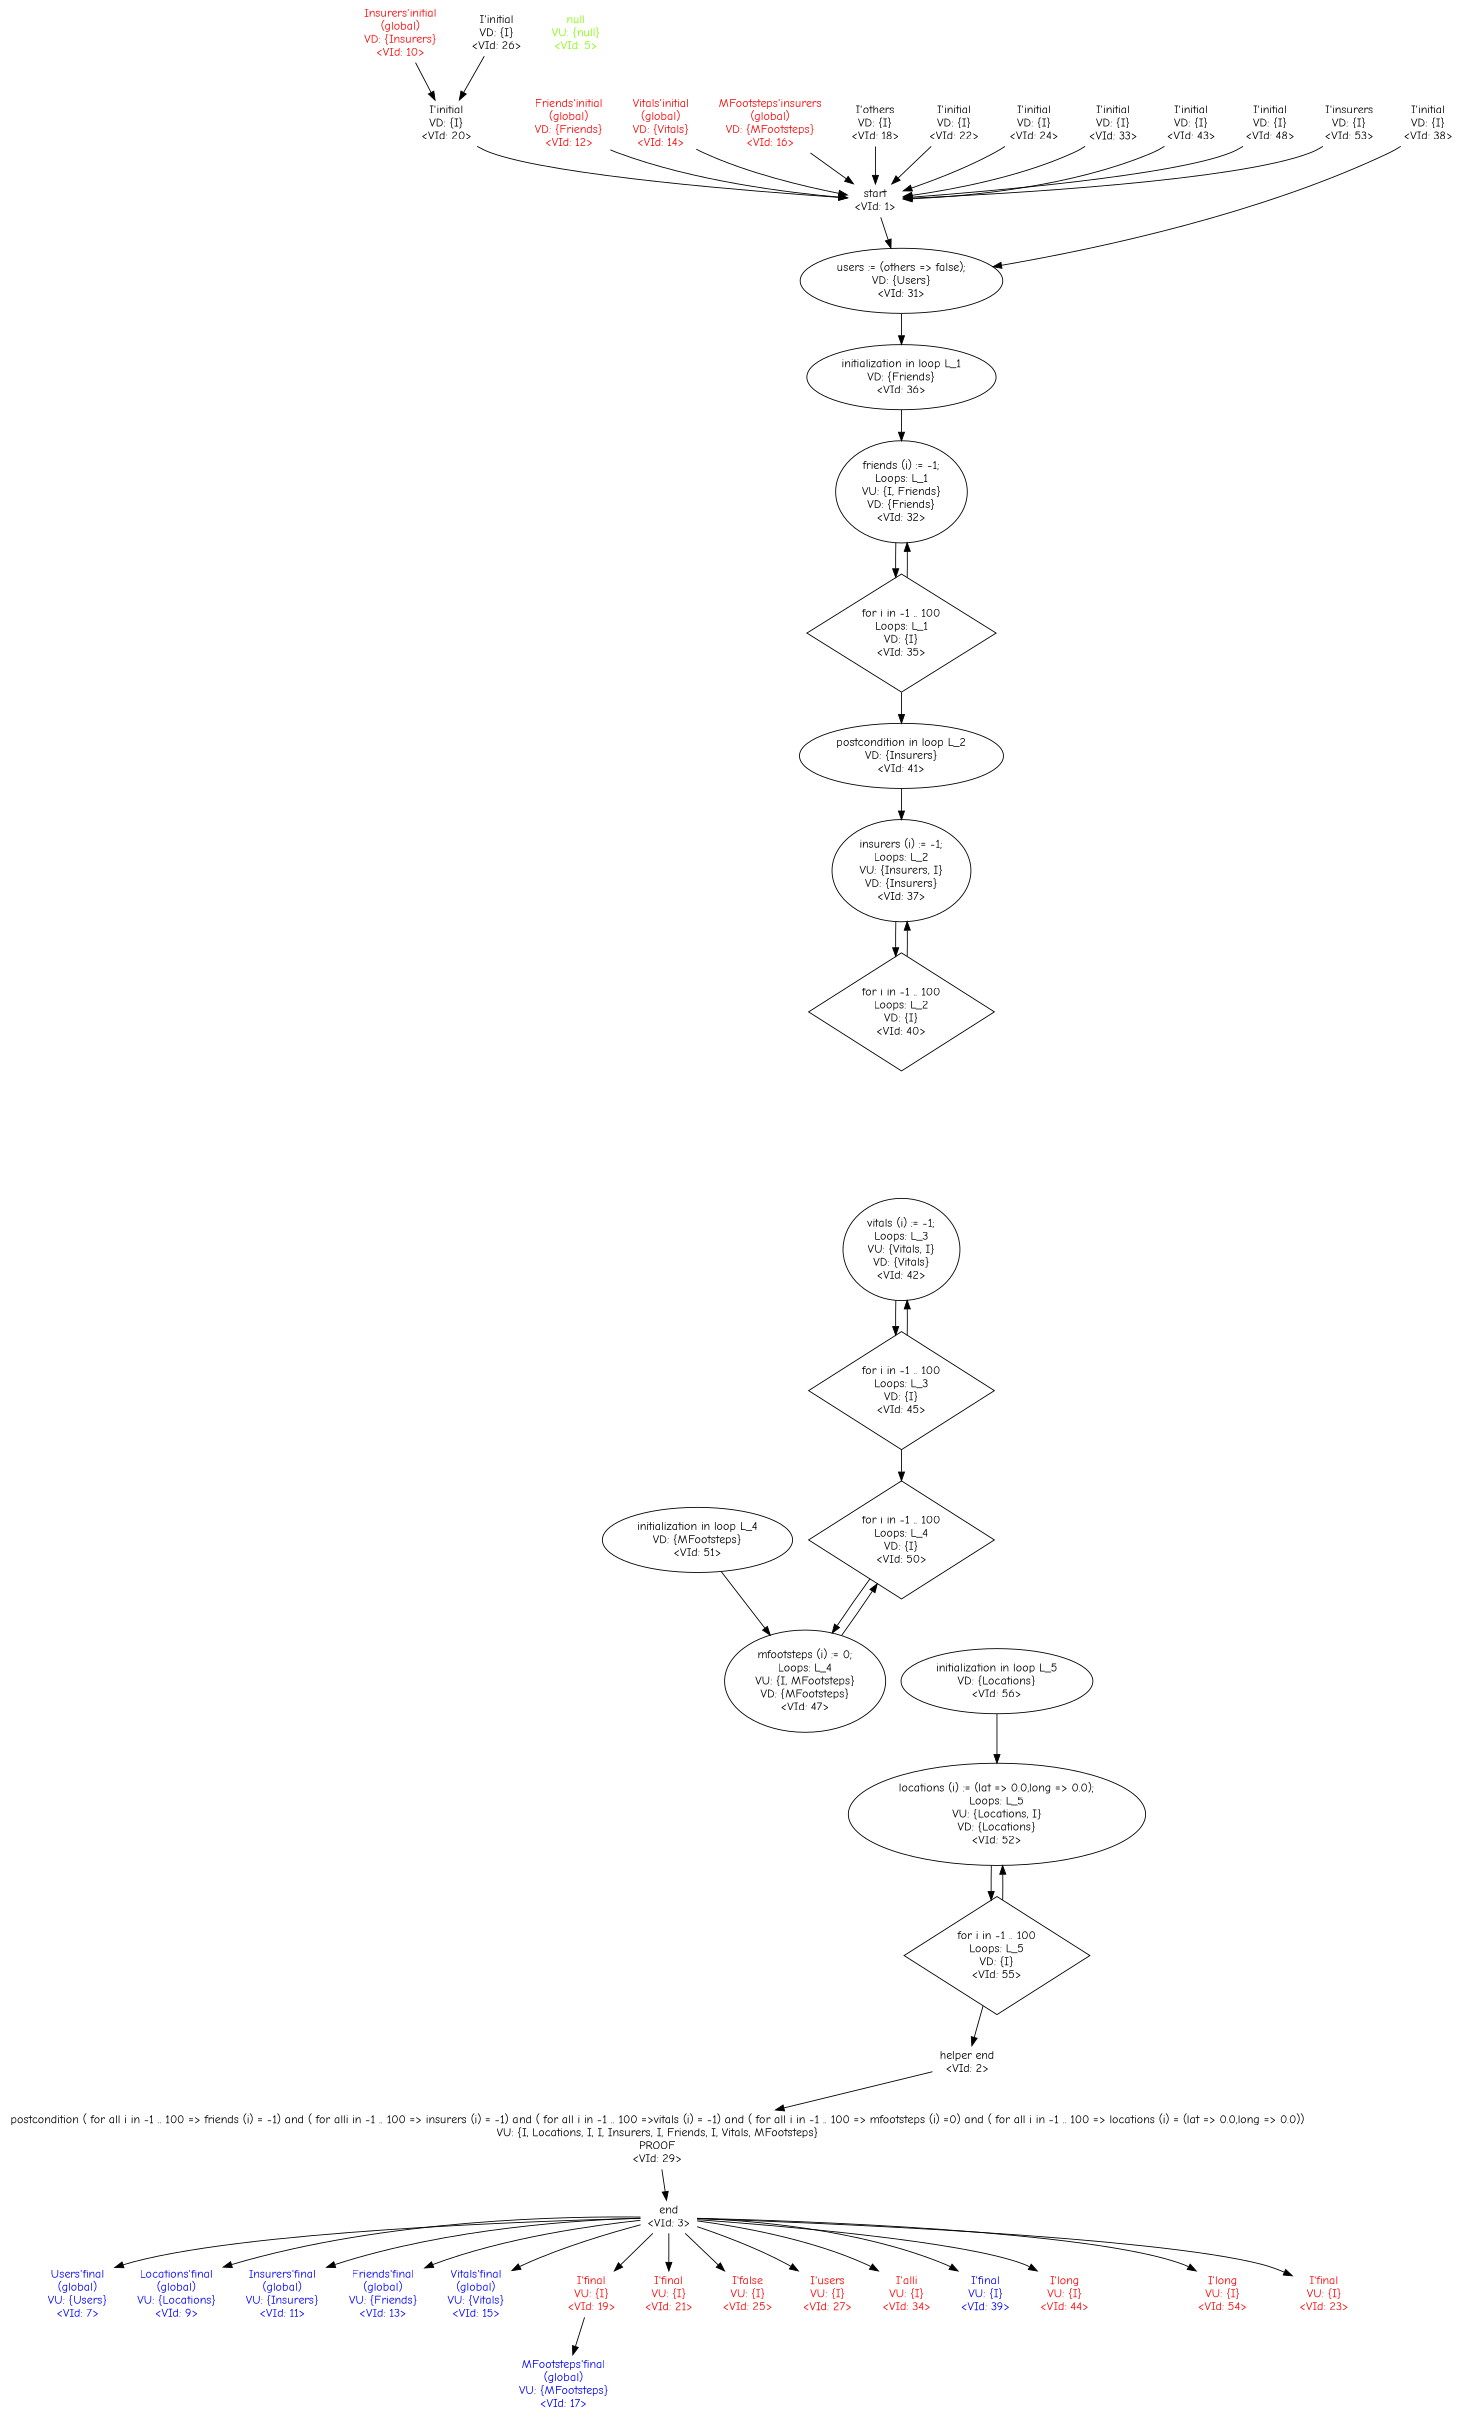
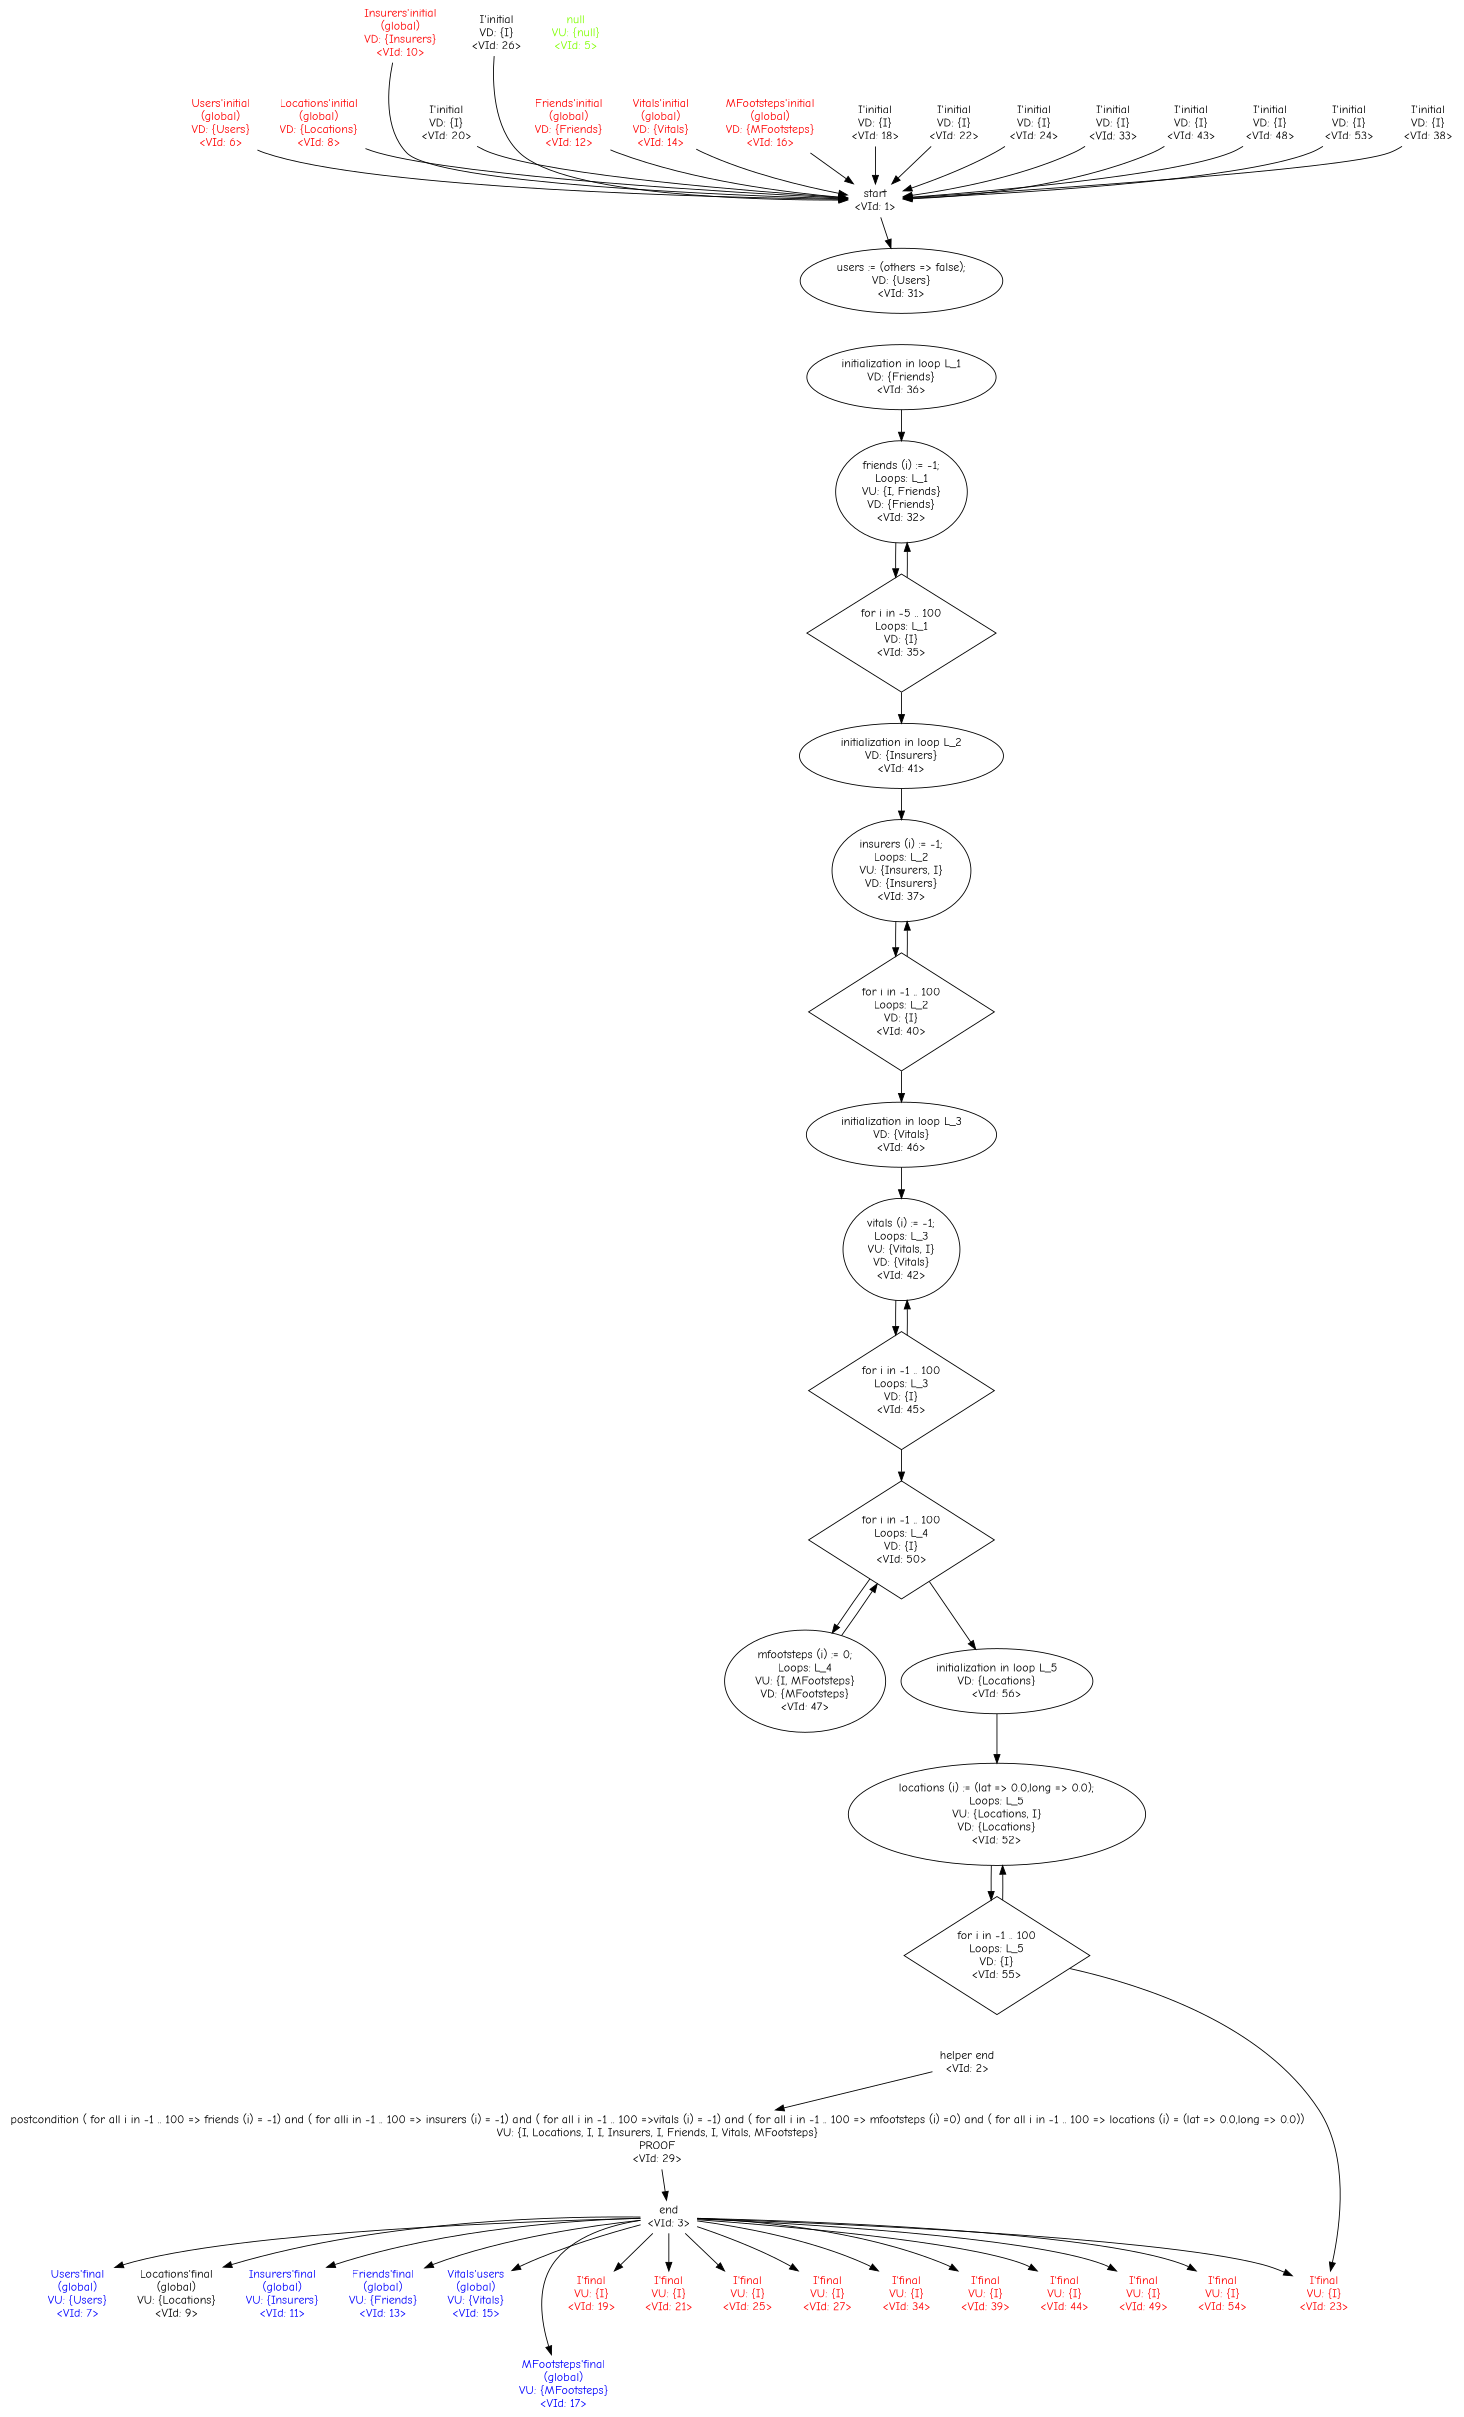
edge "I'initial VD: {I} <VId: 26>" -> "I'initial VD: {I} <VId: 20>": now "I'initial VD: {I} <VId: 26>" -> "start <VId: 1>"
edge "Insurers'initial (global) VD: {Insurers} <VId: 10>" -> "I'initial VD: {I} <VId: 20>": now "Insurers'initial (global) VD: {Insurers} <VId: 10>" -> "start <VId: 1>"
node "Users'initial (global) VD: {Users} <VId: 6>": added
node "Locations'initial (global) VD: {Locations} <VId: 8>": added
node "MFootsteps'insurers (global) VD: {MFootsteps} <VId: 16>": label "MFootsteps'insurers (global) VD: {MFootsteps} <VId: 16>" -> "MFootsteps'initial (global) VD: {MFootsteps} <VId: 16>"
node "I'others VD: {I} <VId: 18>": label "I'others VD: {I} <VId: 18>" -> "I'initial VD: {I} <VId: 18>"
node "I'insurers VD: {I} <VId: 53>": label "I'insurers VD: {I} <VId: 53>" -> "I'initial VD: {I} <VId: 53>"
edge "I'initial VD: {I} <VId: 38>" -> "users := (others => false); VD: {Users} <VId: 31>": now "I'initial VD: {I} <VId: 38>" -> "start <VId: 1>"
edge "users := (others => false); VD: {Users} <VId: 31>" -> "initialization in loop L_1 VD: {Friends} <VId: 36>": removed
node "for i in -1 .. 100 Loops: L_1 VD: {I} <VId: 35>": label "for i in -1 .. 100 Loops: L_1 VD: {I} <VId: 35>" -> "for i in -5 .. 100 Loops: L_1 VD: {I} <VId: 35>"
node "postcondition in loop L_2 VD: {Insurers} <VId: 41>": label "postcondition in loop L_2 VD: {Insurers} <VId: 41>" -> "initialization in loop L_2 VD: {Insurers} <VId: 41>"
node "initialization in loop L_3 VD: {Vitals} <VId: 46>": added
node "initialization in loop L_4 VD: {MFootsteps} <VId: 51>": removed
edge "for i in -1 .. 100 Loops: L_4 VD: {I} <VId: 50>" -> "initialization in loop L_5 VD: {Locations} <VId: 56>": added
edge "for i in -1 .. 100 Loops: L_5 VD: {I} <VId: 55>" -> "helper end <VId: 2>": now "for i in -1 .. 100 Loops: L_5 VD: {I} <VId: 55>" -> "I'final VU: {I} <VId: 23>"
node "Locations'final (global) VU: {Locations} <VId: 9>": fontcolor blue -> black
node "Vitals'final (global) VU: {Vitals} <VId: 15>": label "Vitals'final (global) VU: {Vitals} <VId: 15>" -> "Vitals'users (global) VU: {Vitals} <VId: 15>"
node "I'false VU: {I} <VId: 25>": label "I'false VU: {I} <VId: 25>" -> "I'final VU: {I} <VId: 25>"
node "I'users VU: {I} <VId: 27>": label "I'users VU: {I} <VId: 27>" -> "I'final VU: {I} <VId: 27>"
node "I'alli VU: {I} <VId: 34>": label "I'alli VU: {I} <VId: 34>" -> "I'final VU: {I} <VId: 34>"
node "I'final VU: {I} <VId: 39>": fontcolor blue -> red
node "I'long VU: {I} <VId: 44>": label "I'long VU: {I} <VId: 44>" -> "I'final VU: {I} <VId: 44>"
node "I'final VU: {I} <VId: 49>": added
node "I'long VU: {I} <VId: 54>": label "I'long VU: {I} <VId: 54>" -> "I'final VU: {I} <VId: 54>"
edge "I'final VU: {I} <VId: 19>" -> "MFootsteps'final (global) VU: {MFootsteps} <VId: 17>": now "end <VId: 3>" -> "MFootsteps'final (global) VU: {MFootsteps} <VId: 17>"
